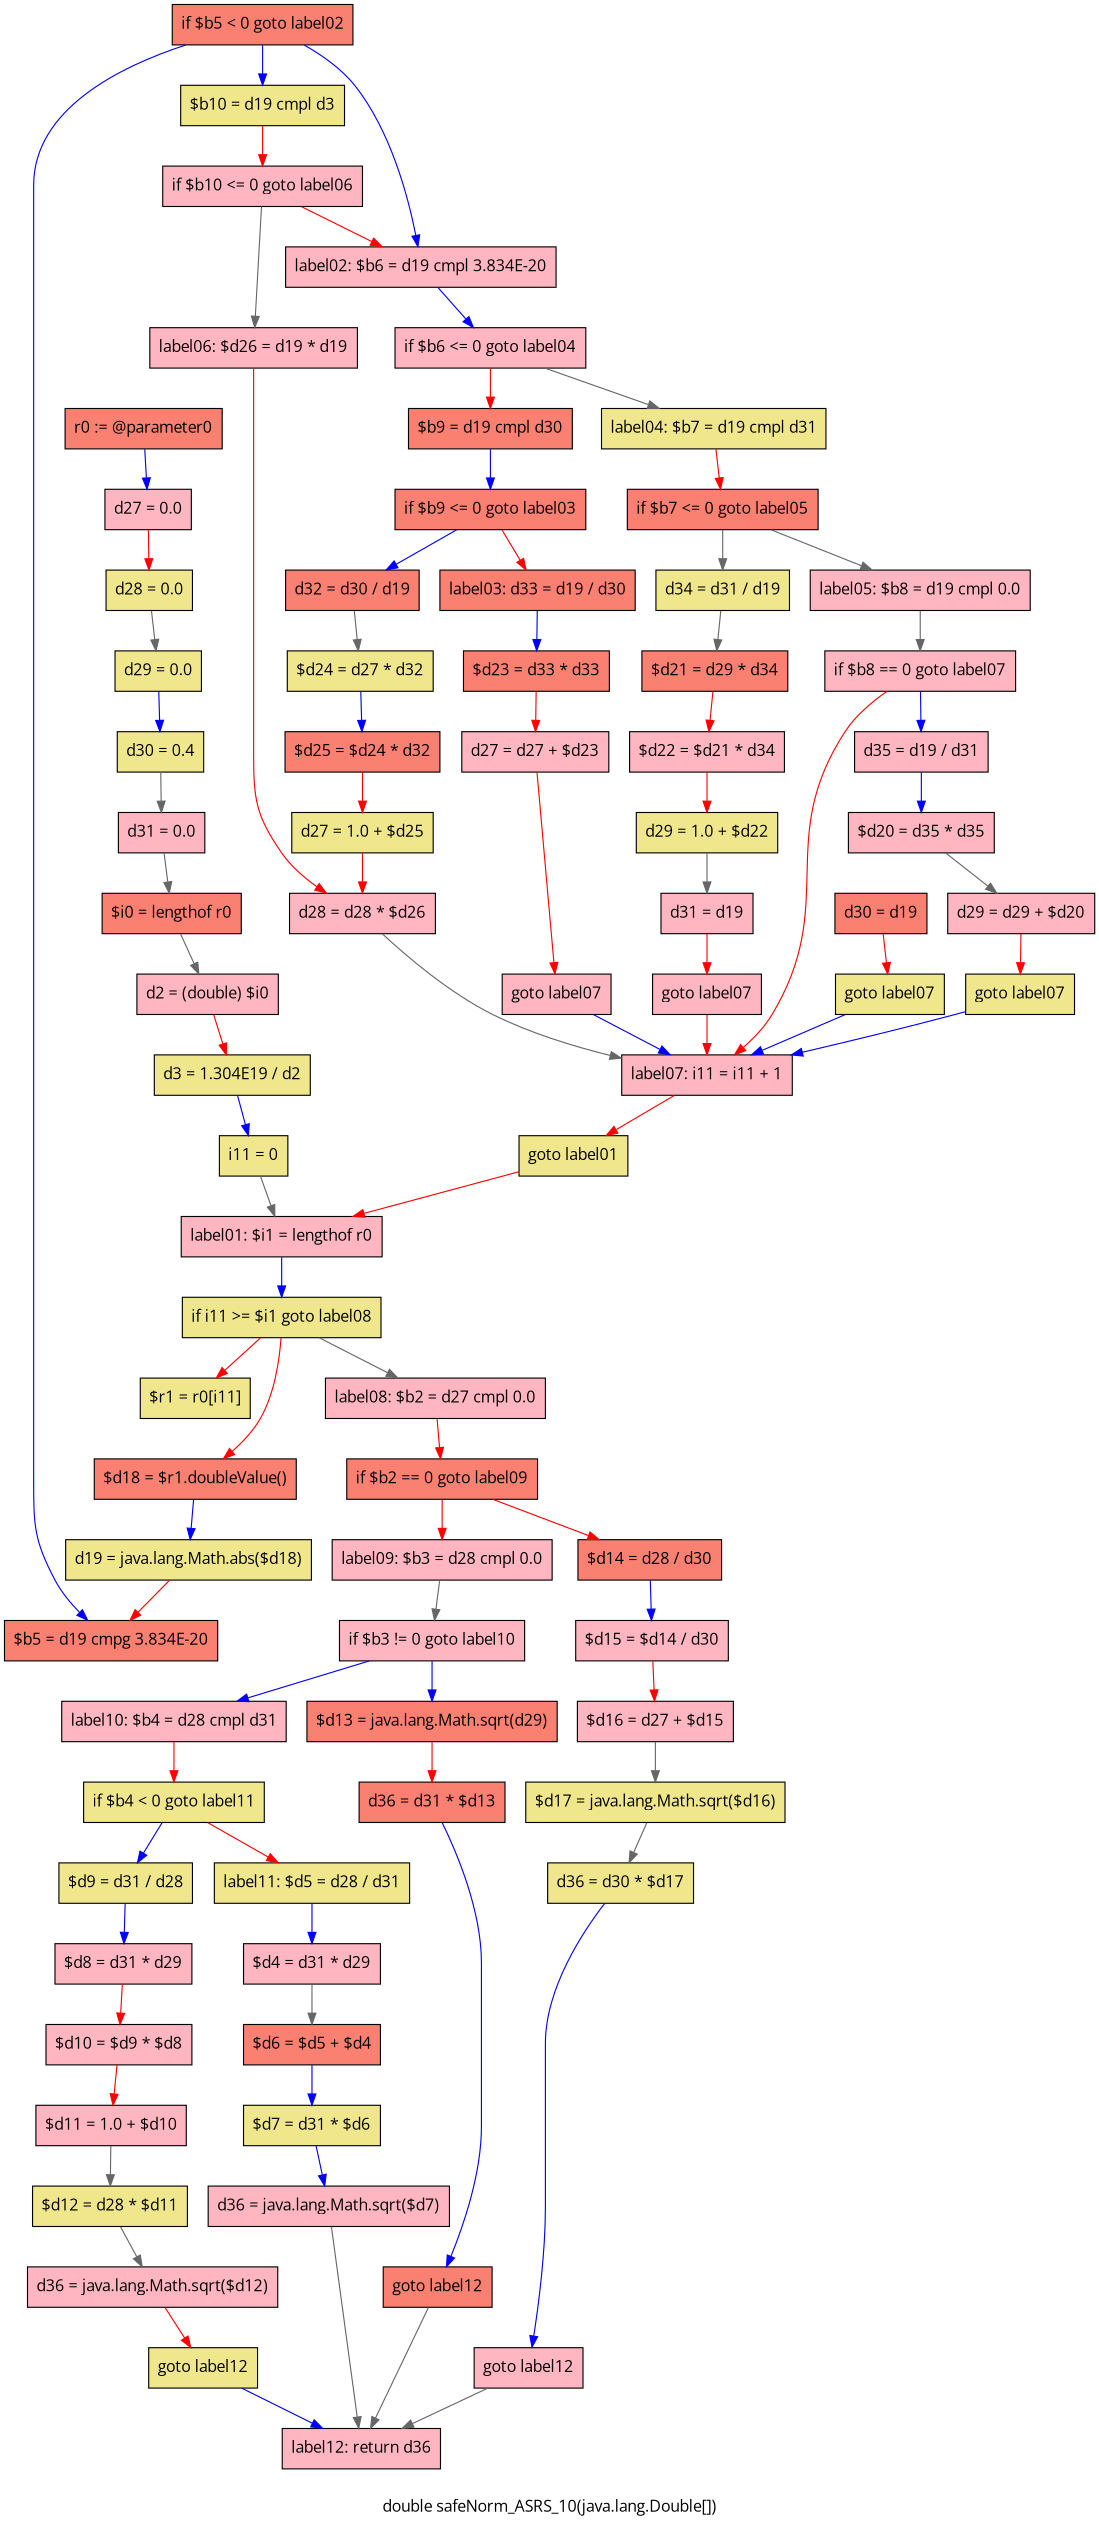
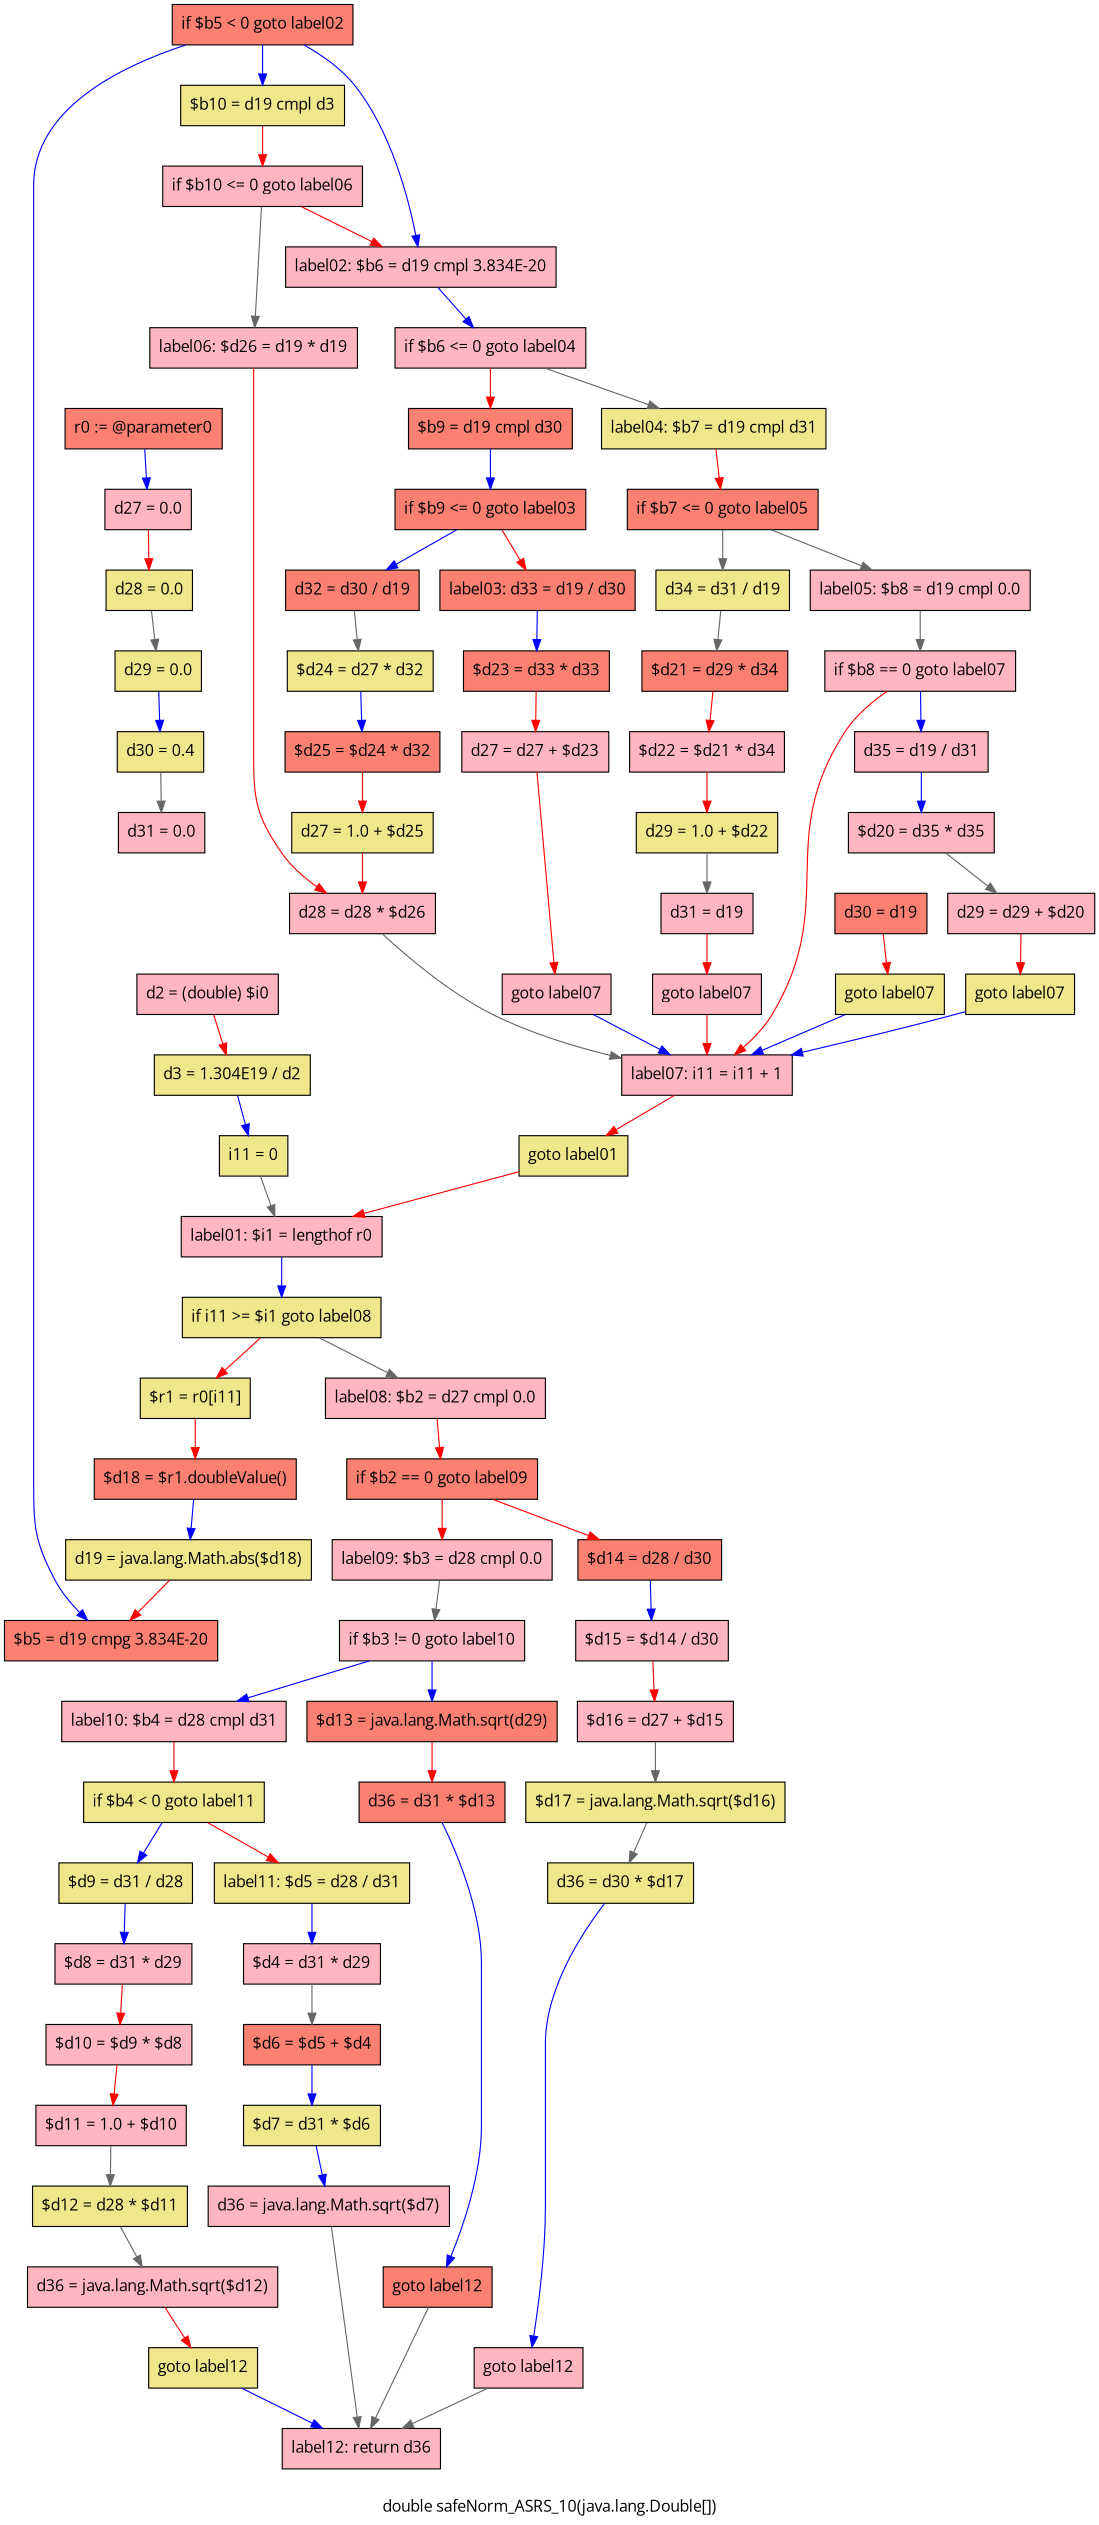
node "$i0 = lengthof r0": removed
edge "if i11 >= $i1 goto label08" -> "$d18 = $r1.doubleValue()": now "$r1 = r0[i11]" -> "$d18 = $r1.doubleValue()"
